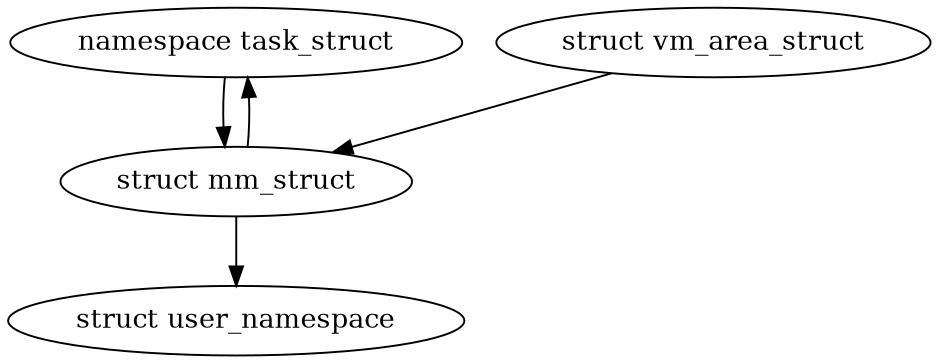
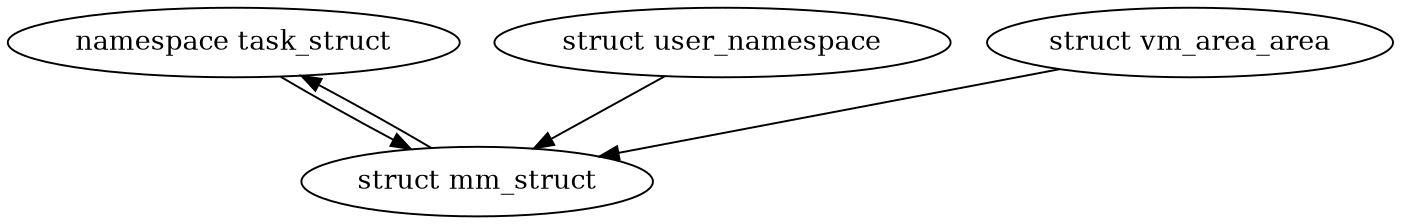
node "struct vm_area_struct": label "struct vm_area_struct" -> "struct vm_area_area"
edge "struct mm_struct" -> "struct user_namespace": reversed
